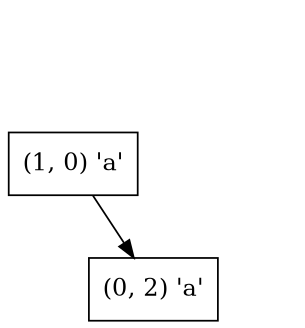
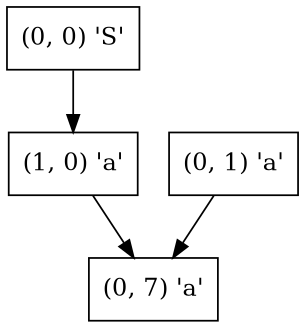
node "(0, 0) 'S'": added
node "(0, 1) 'a'": added
node "(0, 2) 'a'": label "(0, 2) 'a'" -> "(0, 7) 'a'"
